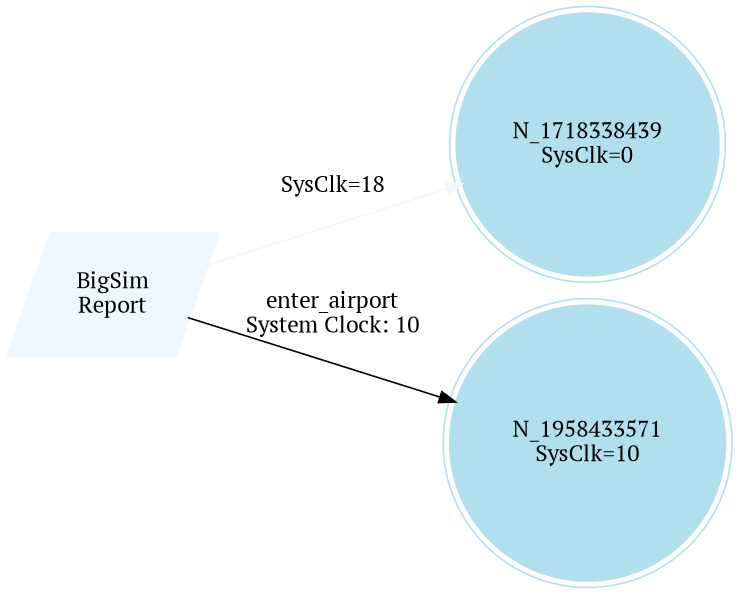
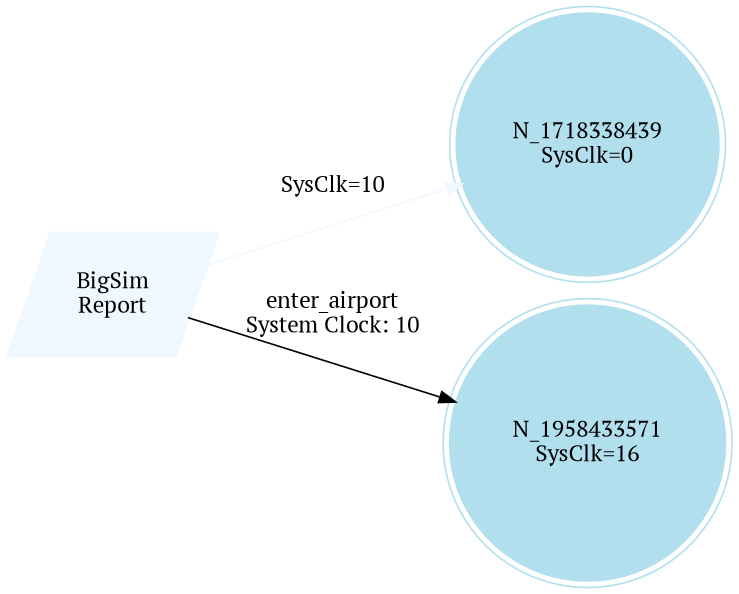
edge "BigSim Report" -> "N_1718338439 SysClk=0": label "SysClk=18" -> "SysClk=10"
node "N_1958433571 SysClk=10": label "N_1958433571 SysClk=10" -> "N_1958433571 SysClk=16"
